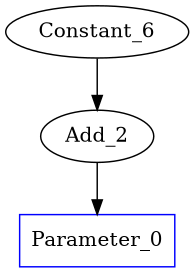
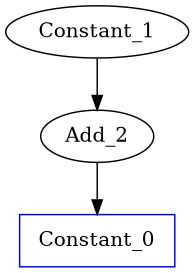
node "Constant_6": label "Constant_6" -> "Constant_1"
node "Parameter_0": label "Parameter_0" -> "Constant_0"
